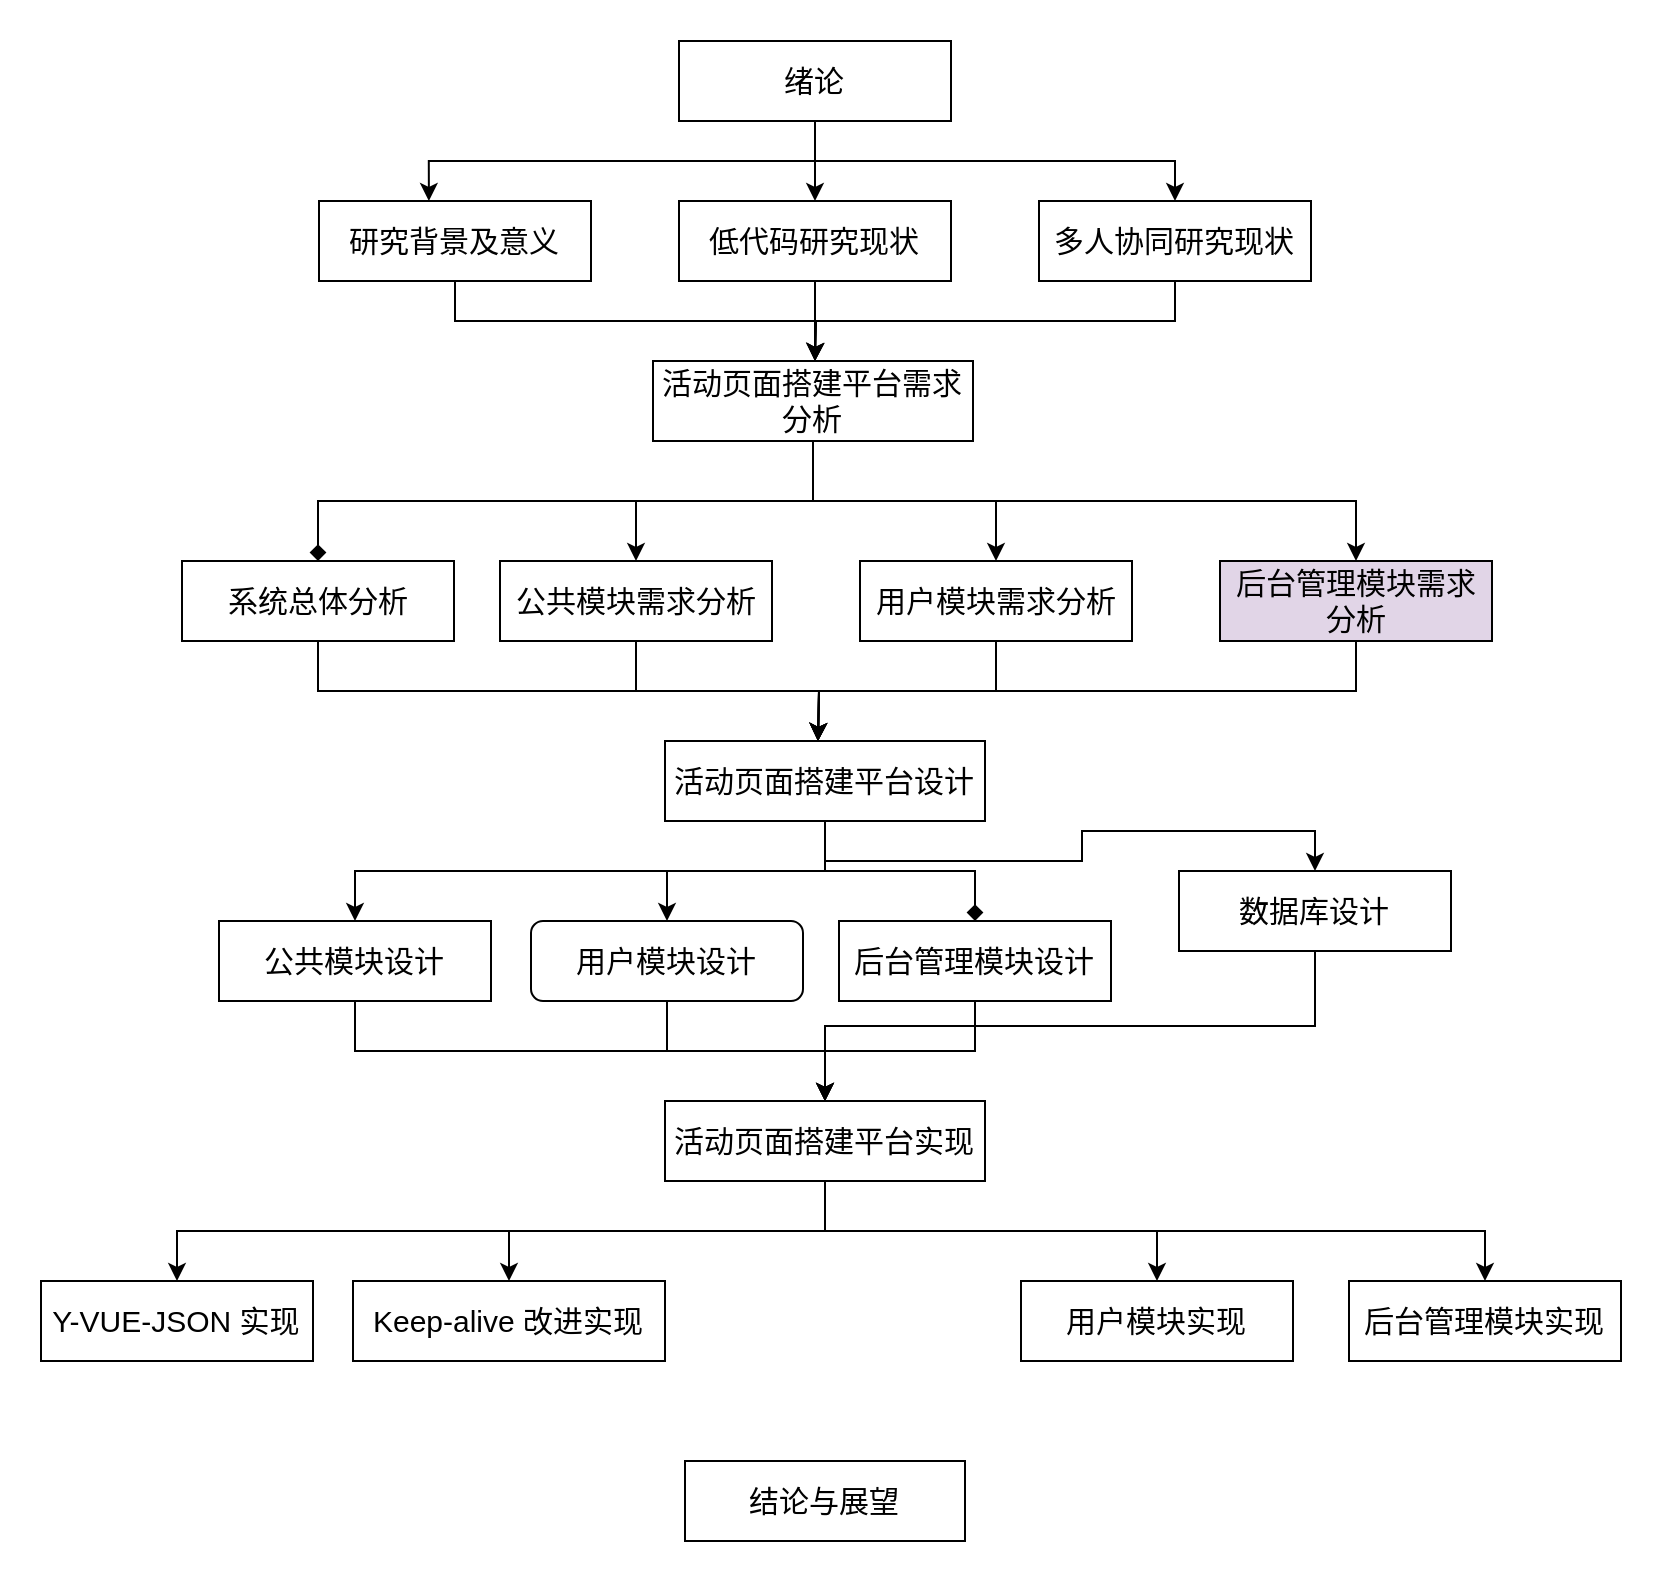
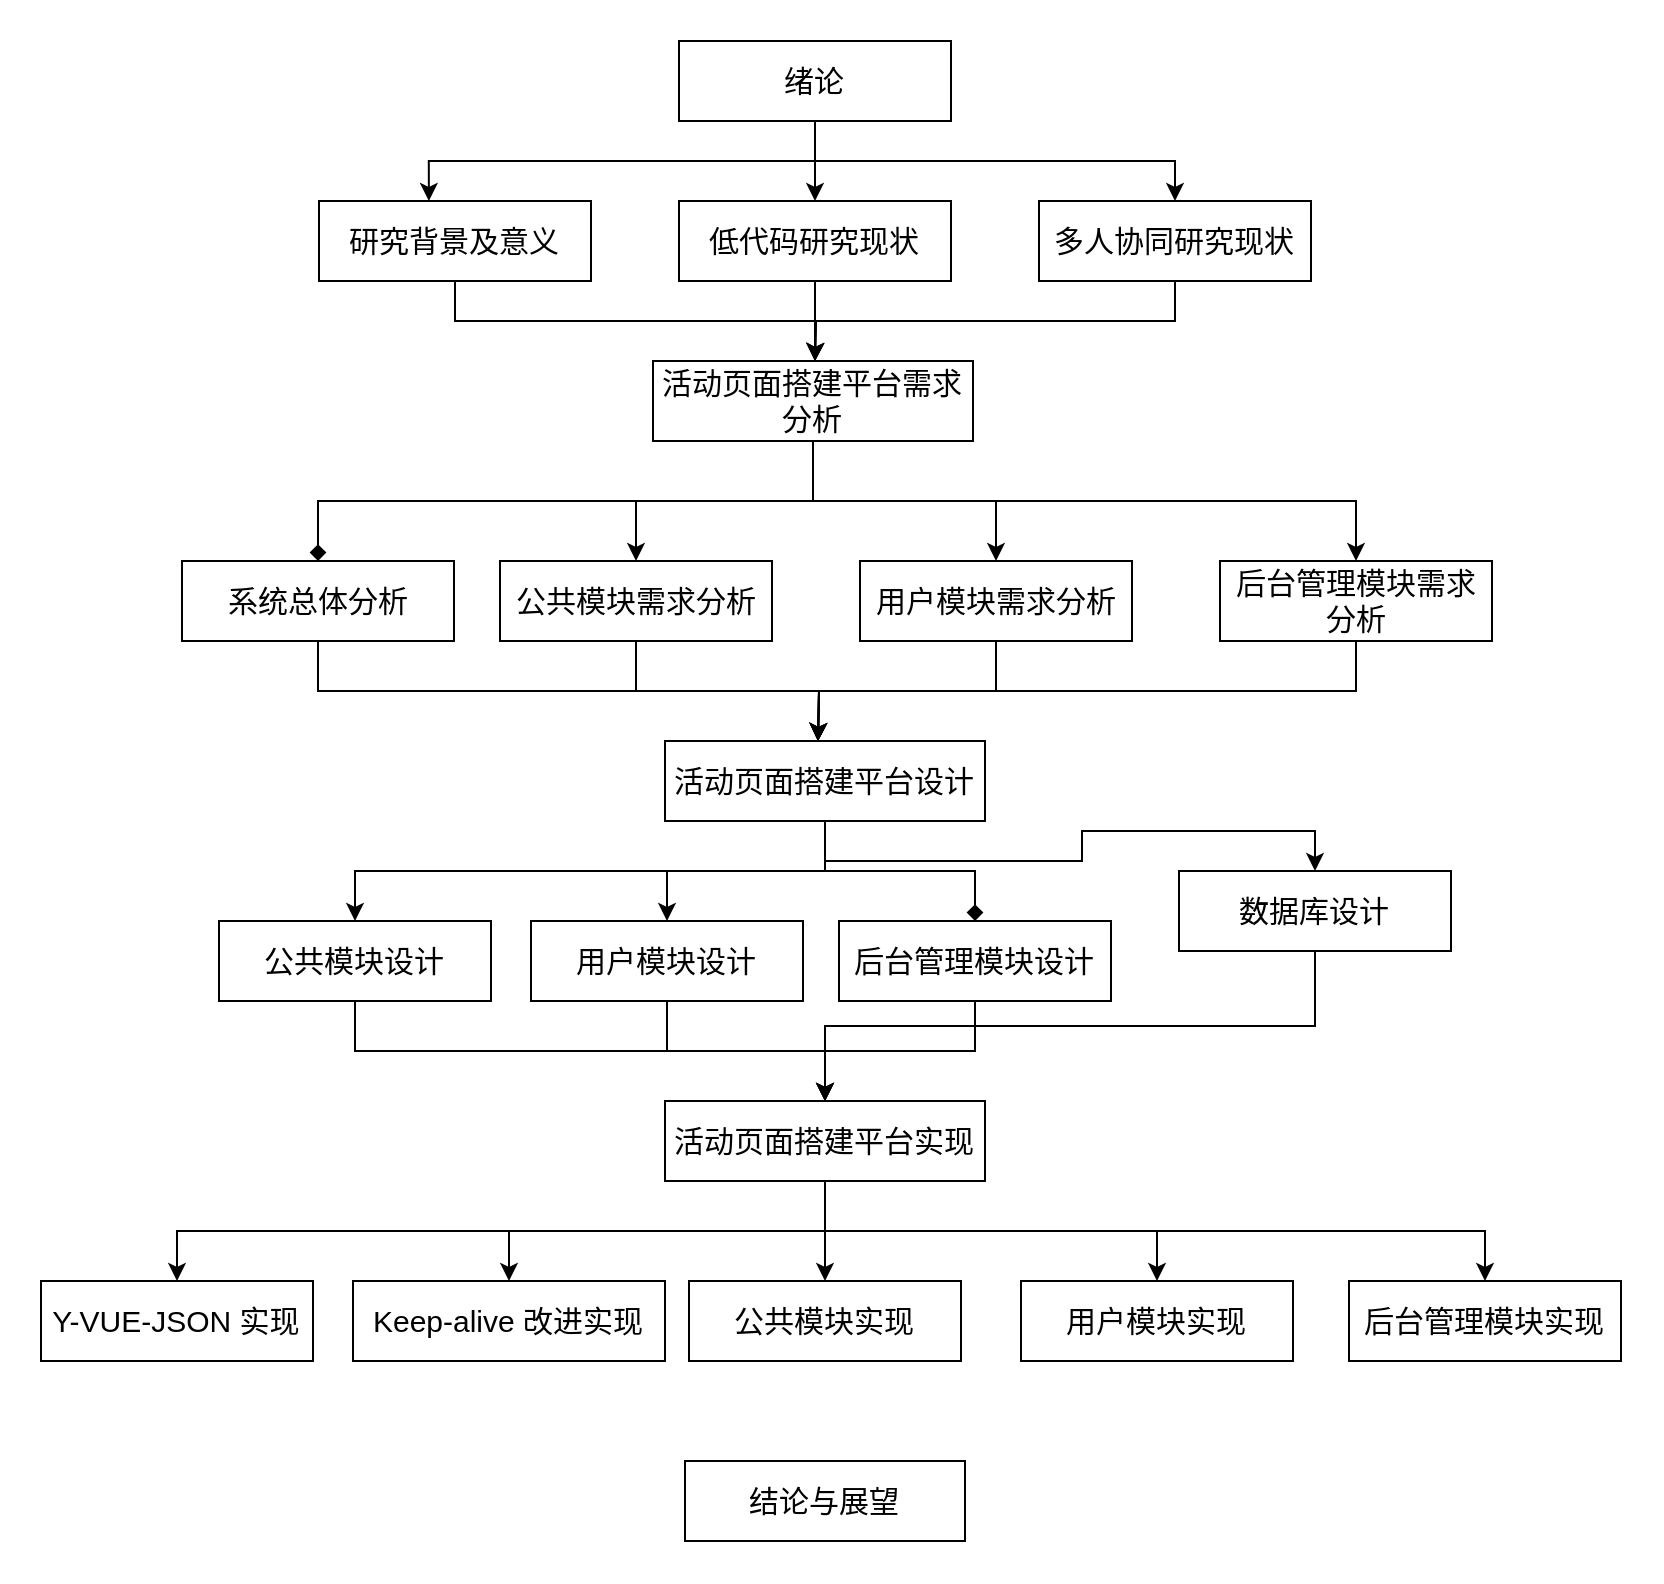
node "后台管理模块需求分析": fillcolor #e1d5e7 -> #ffffff
node "用户模块设计": shape rounded rectangle -> rectangle
edge "活动页面搭建平台实现" -> "公共模块实现": added
node "公共模块实现": added
